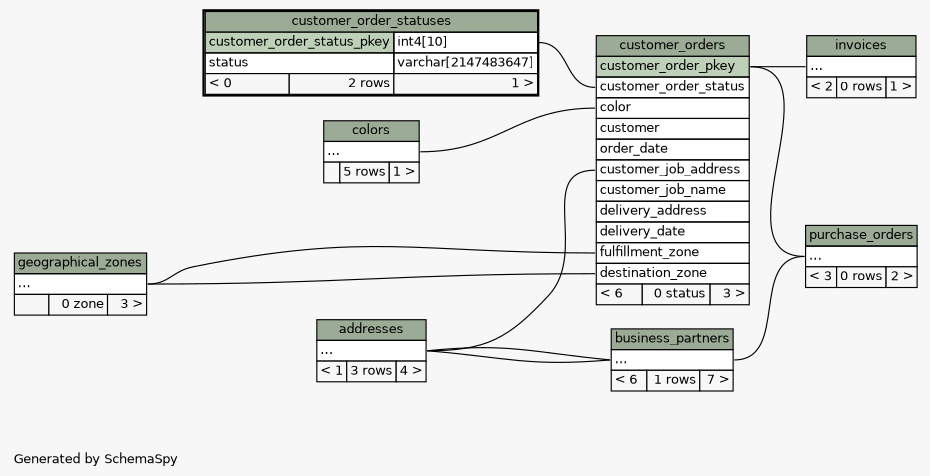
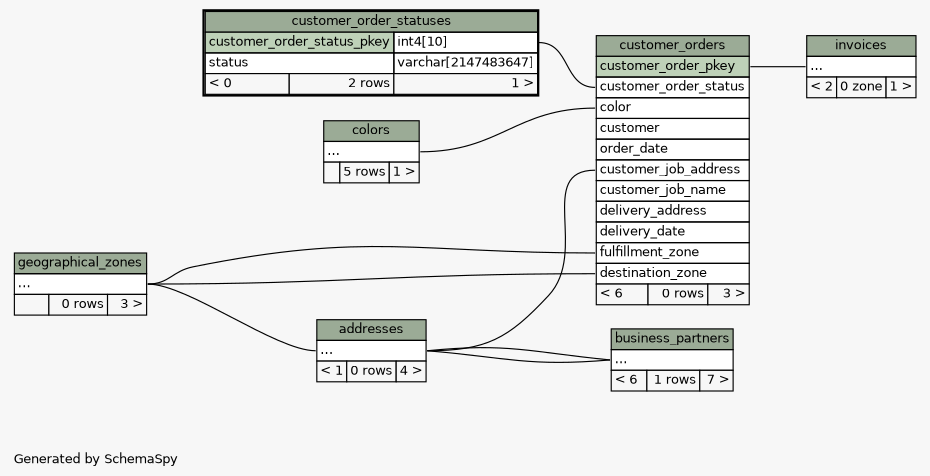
node "invoices": text "0 rows" -> "0 zone"
node "purchase_orders": removed
node "customer_orders": text "0 status" -> "0 rows"
node "geographical_zones": text "0 zone" -> "0 rows"
edge "geographical_zones" -- "addresses": added
node "addresses": text "3 rows" -> "0 rows"
